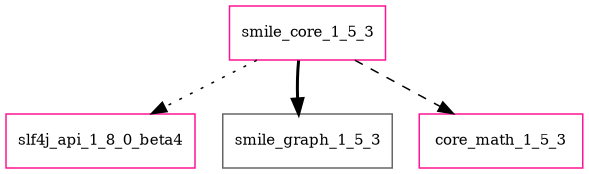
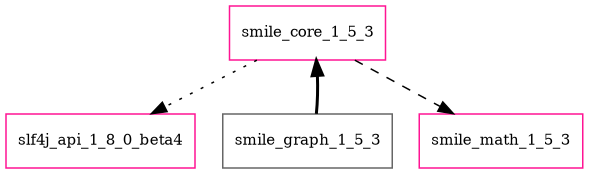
edge "smile_core_1_5_3" -> "smile_graph_1_5_3": reversed
node "core_math_1_5_3": label "core_math_1_5_3" -> "smile_math_1_5_3"
